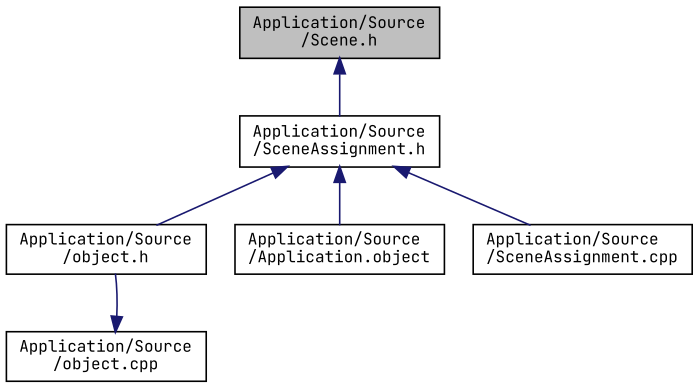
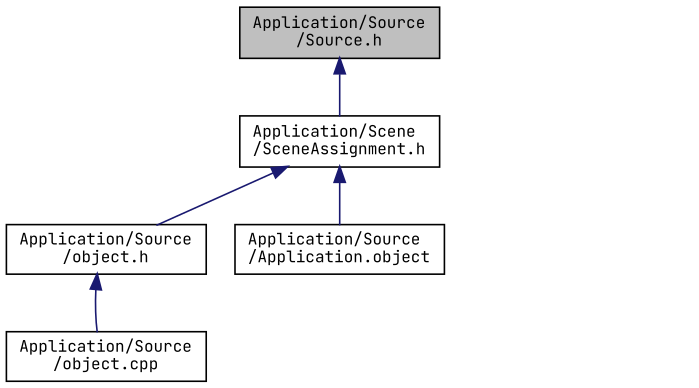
node "Application/Source /Scene.h": label "Application/Source /Scene.h" -> "Application/Source /Source.h"
node "Application/Source /SceneAssignment.h": label "Application/Source /SceneAssignment.h" -> "Application/Scene /SceneAssignment.h"
node "Application/Source /SceneAssignment.cpp": removed
edge "Application/Source /object.h" -> "Application/Source /object.cpp": reversed
